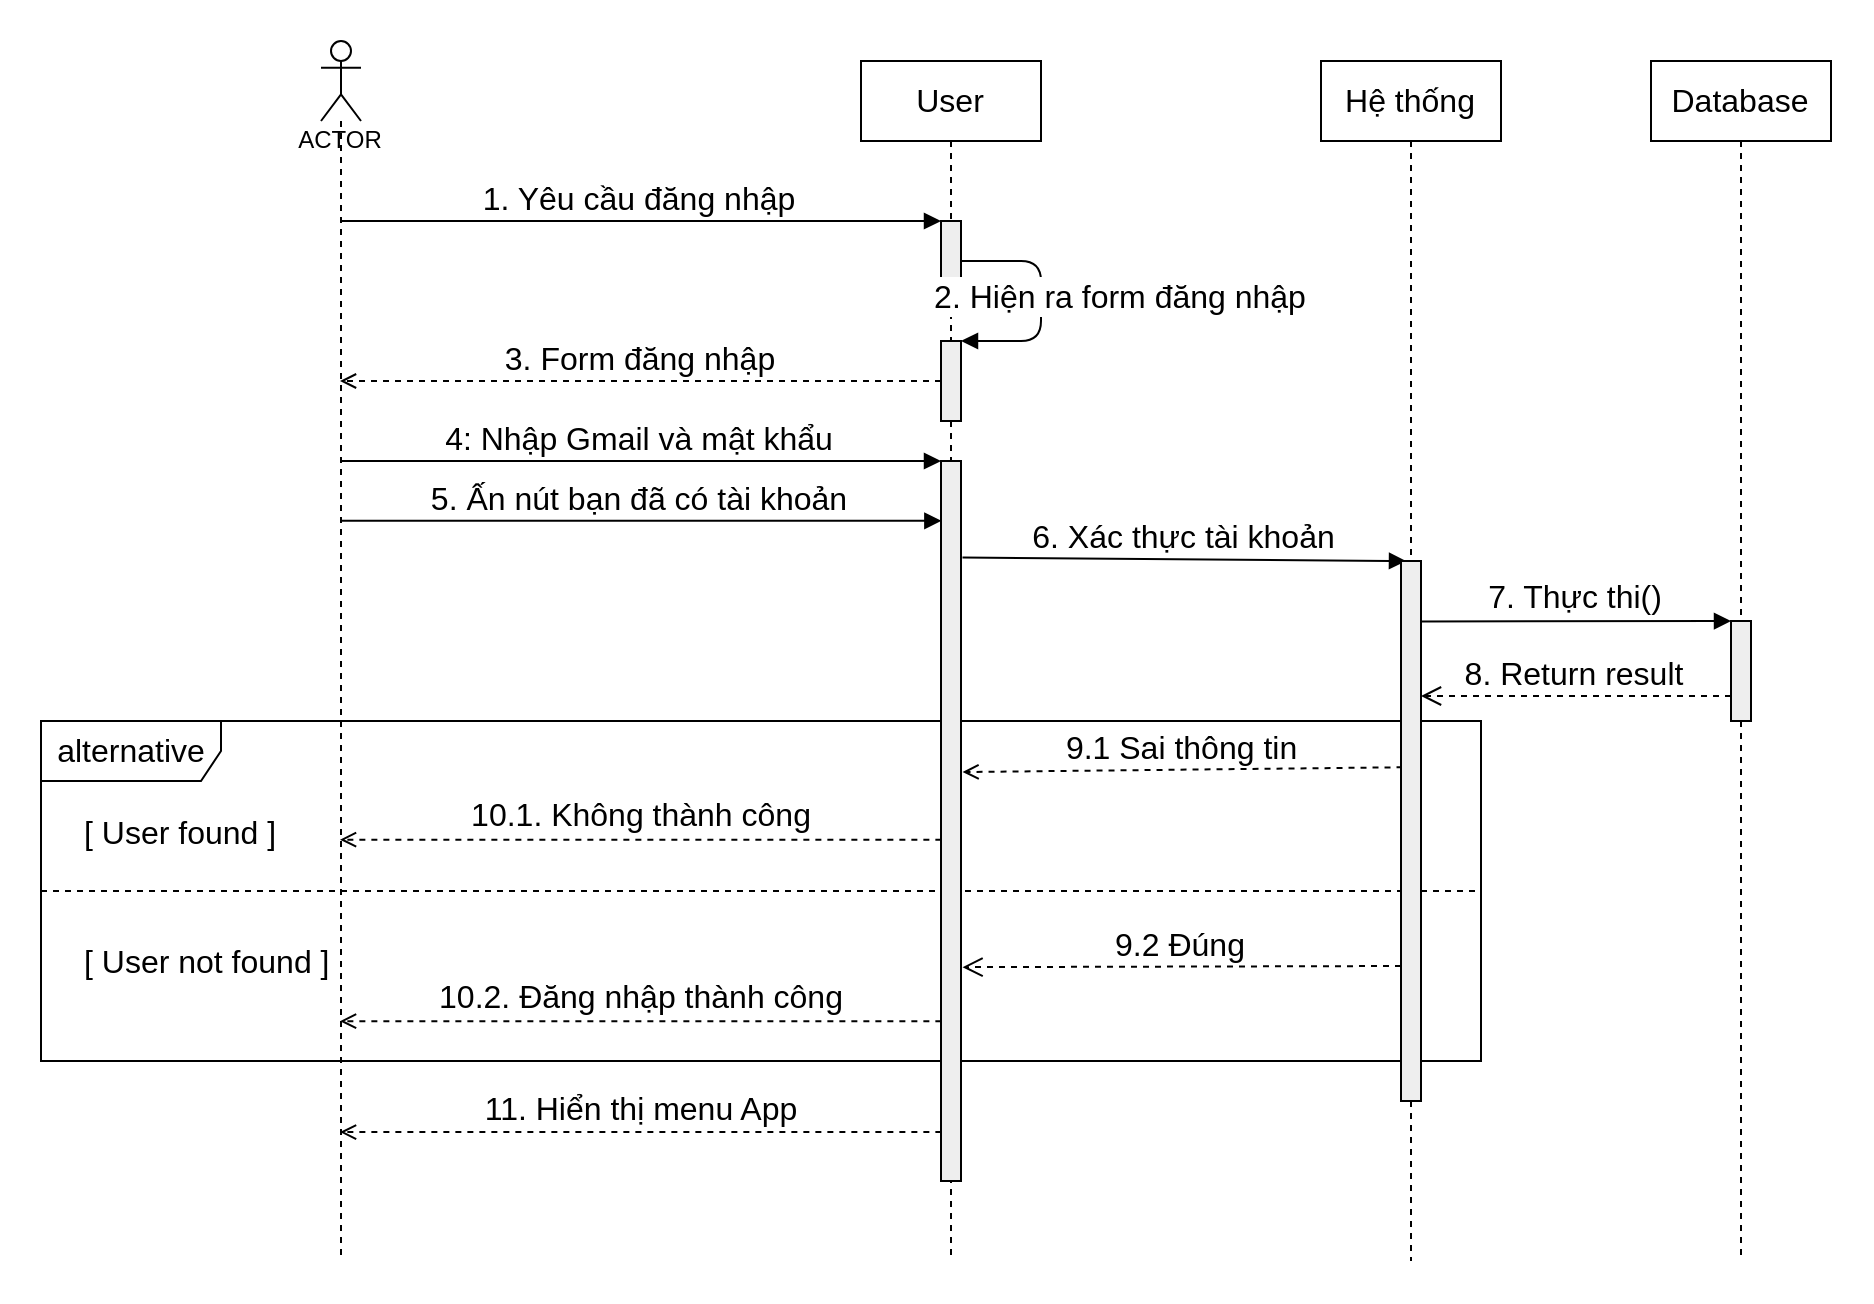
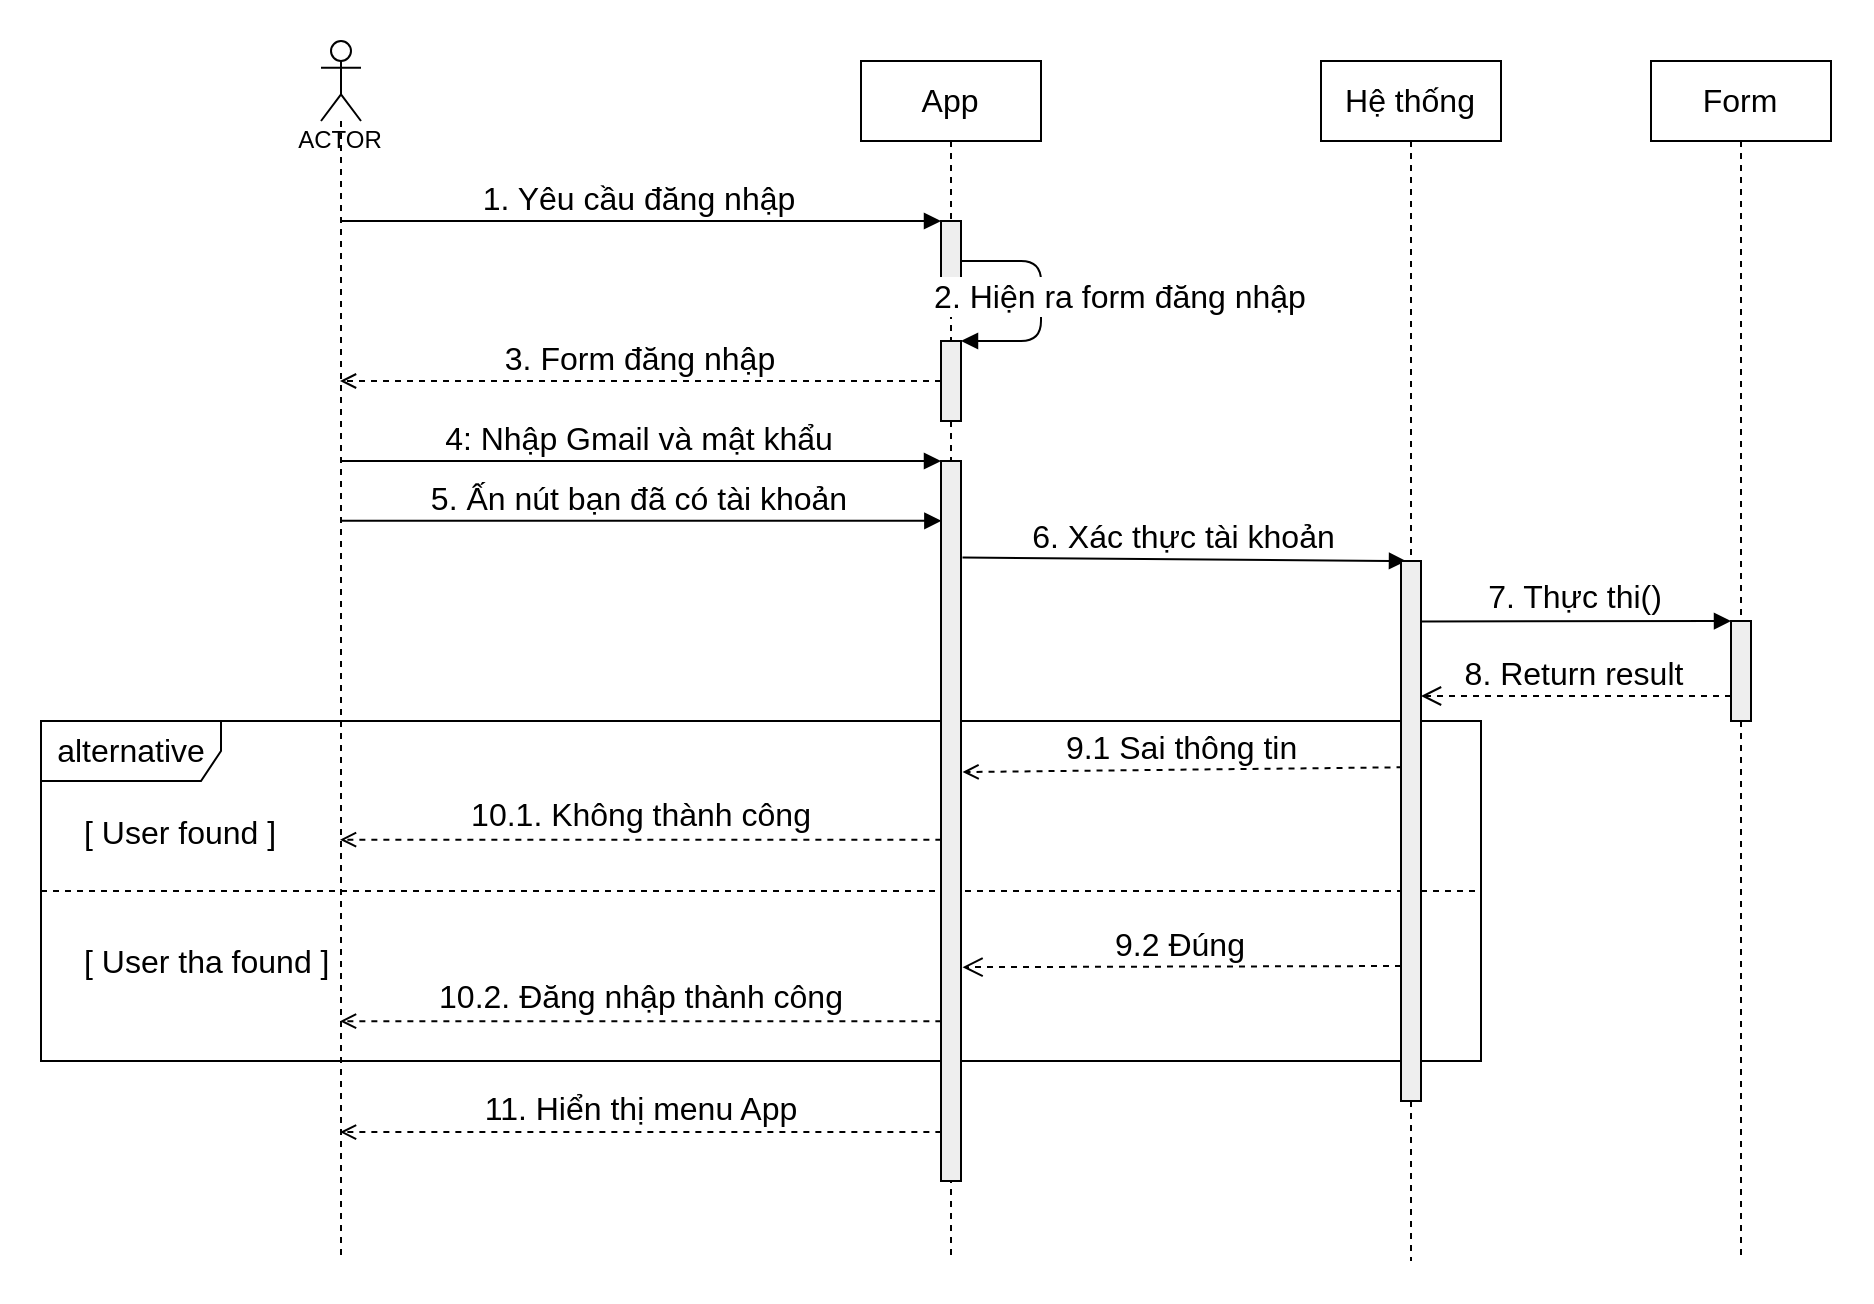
node "User": label "User" -> "App"
node "Database": label "Database" -> "Form"
node "[ User not found ]": label "[ User not found ]" -> "[ User tha found ]"
